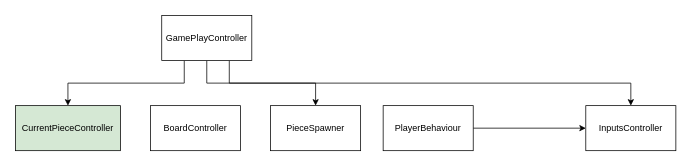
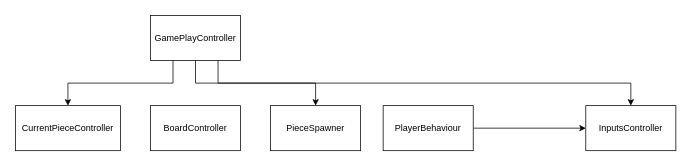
node "GamePlayController": moved (207, 38) -> (195, 38)
node "CurrentPieceController": fillcolor #d5e8d4 -> #ffffff
